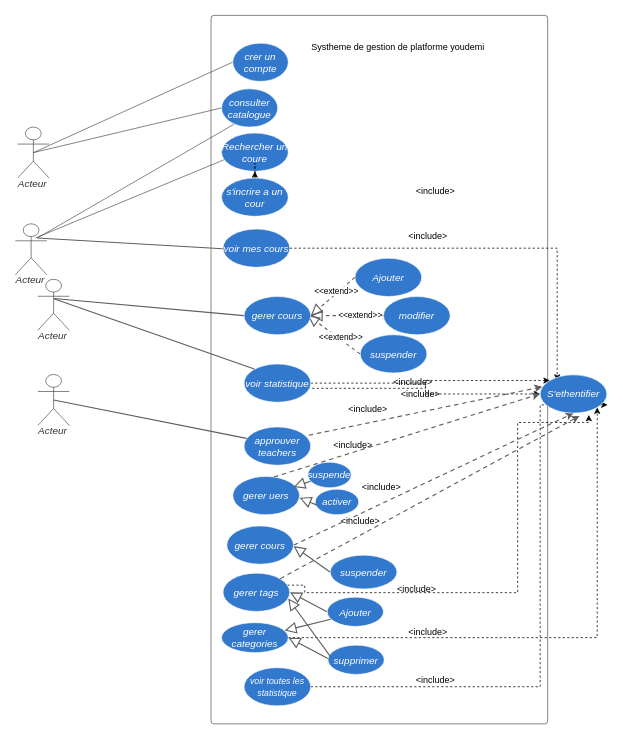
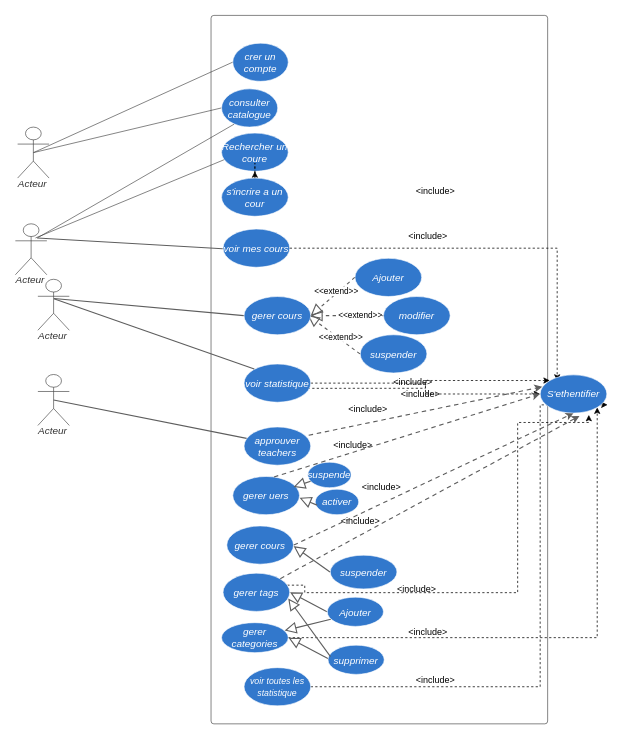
node "Systheme de gestion de platforme youdemi": removed
